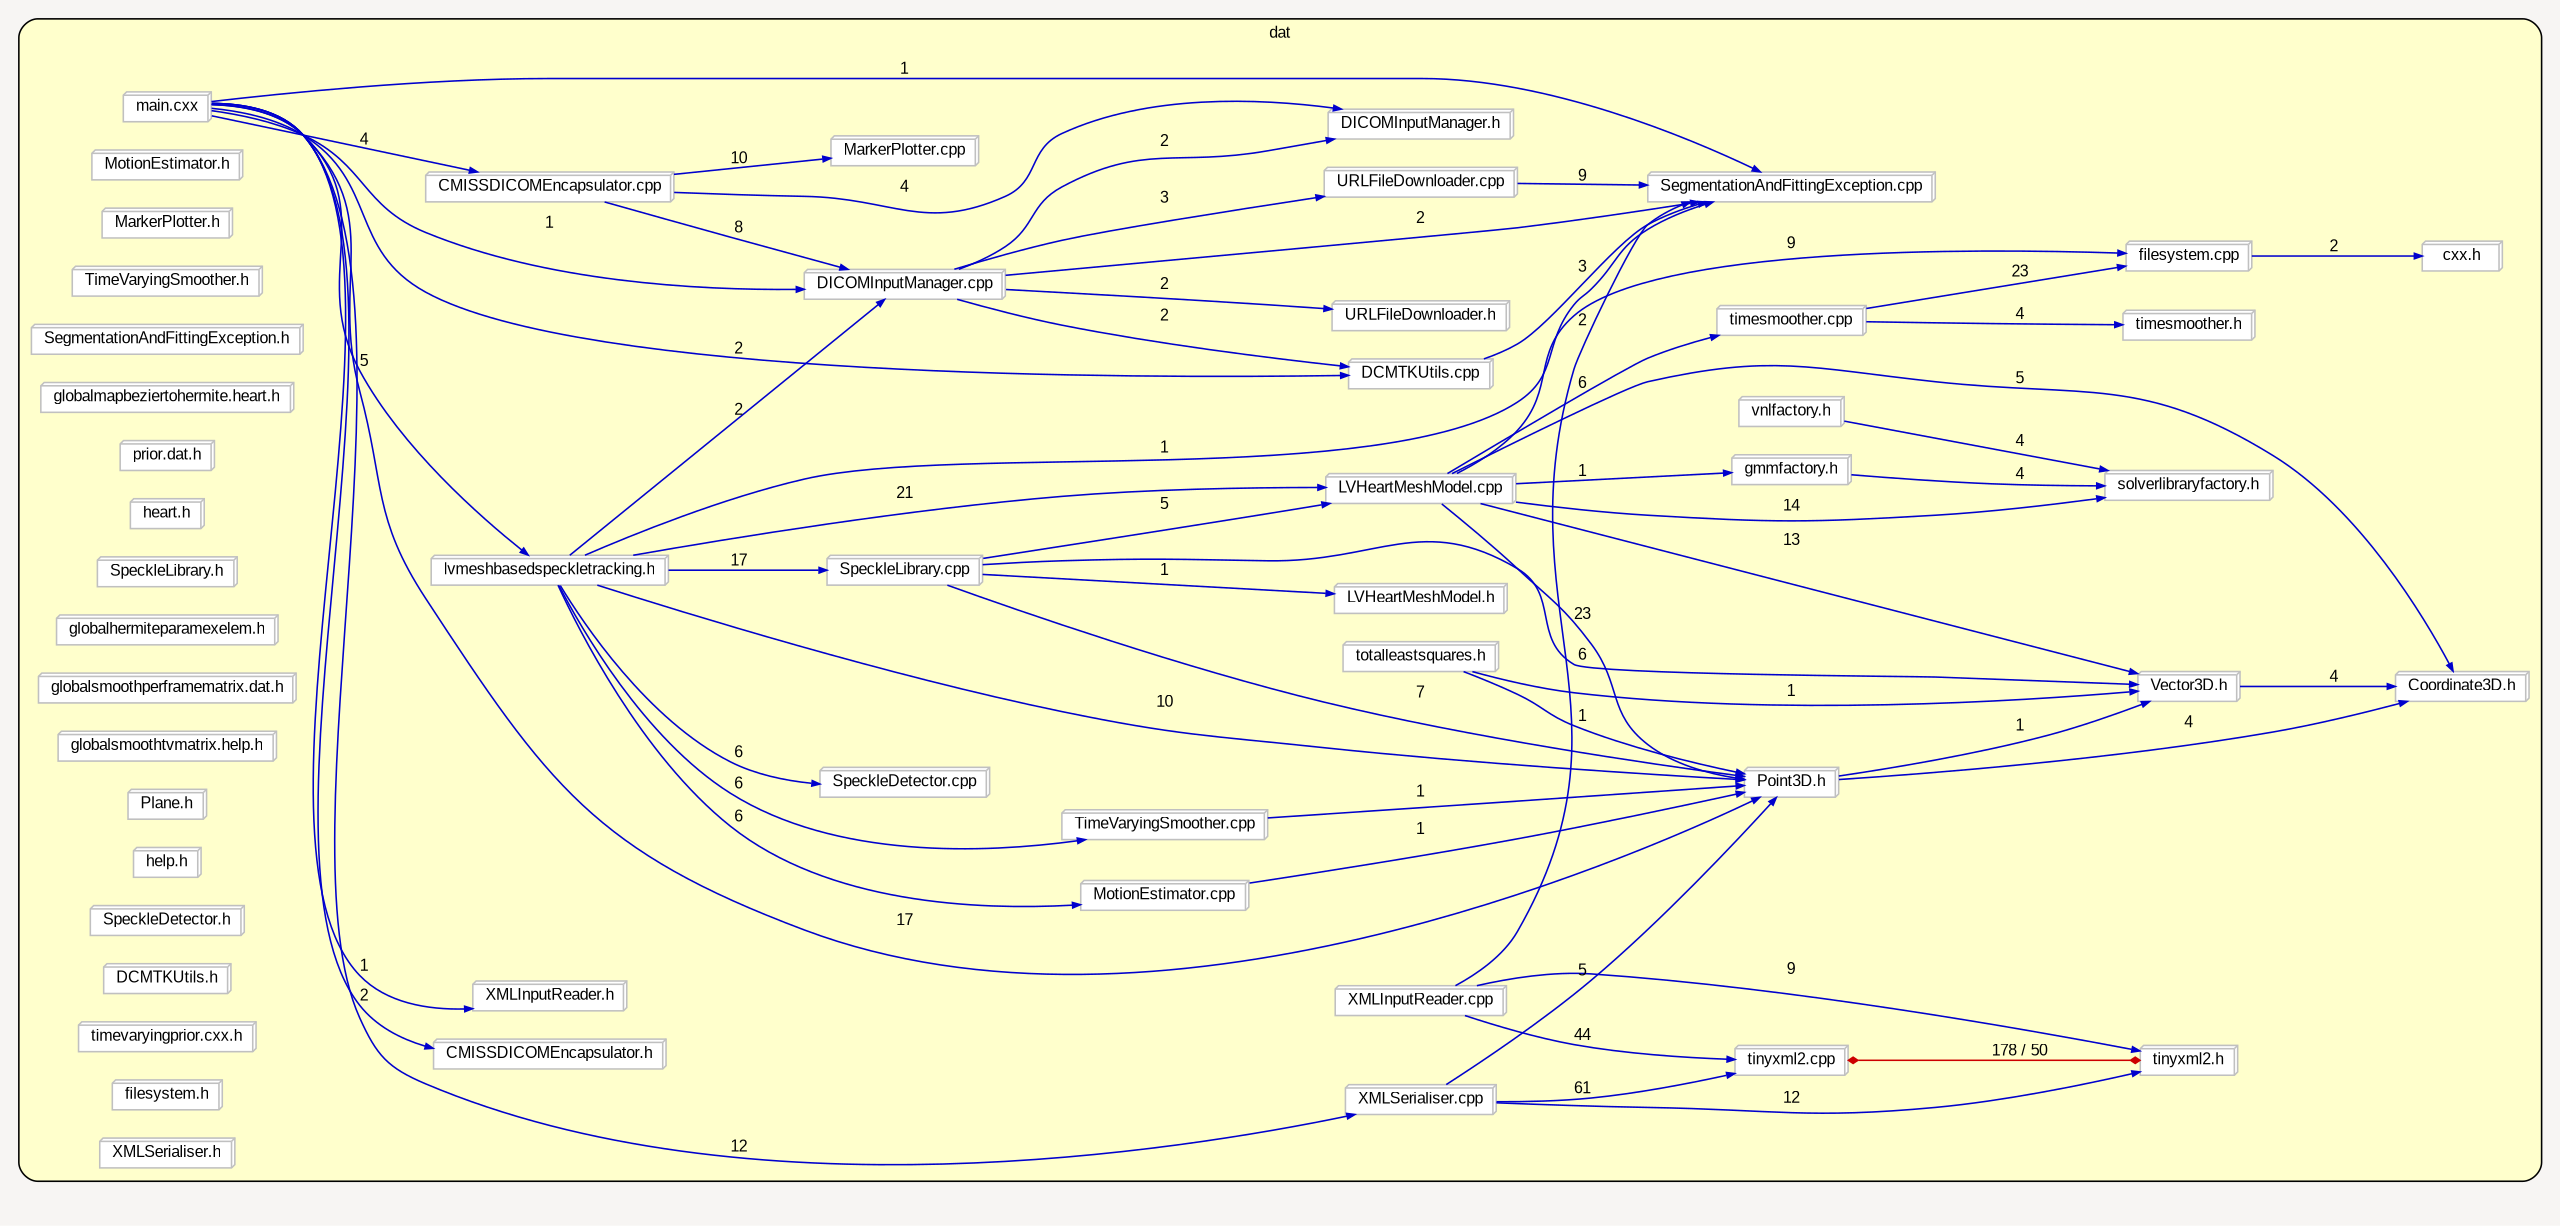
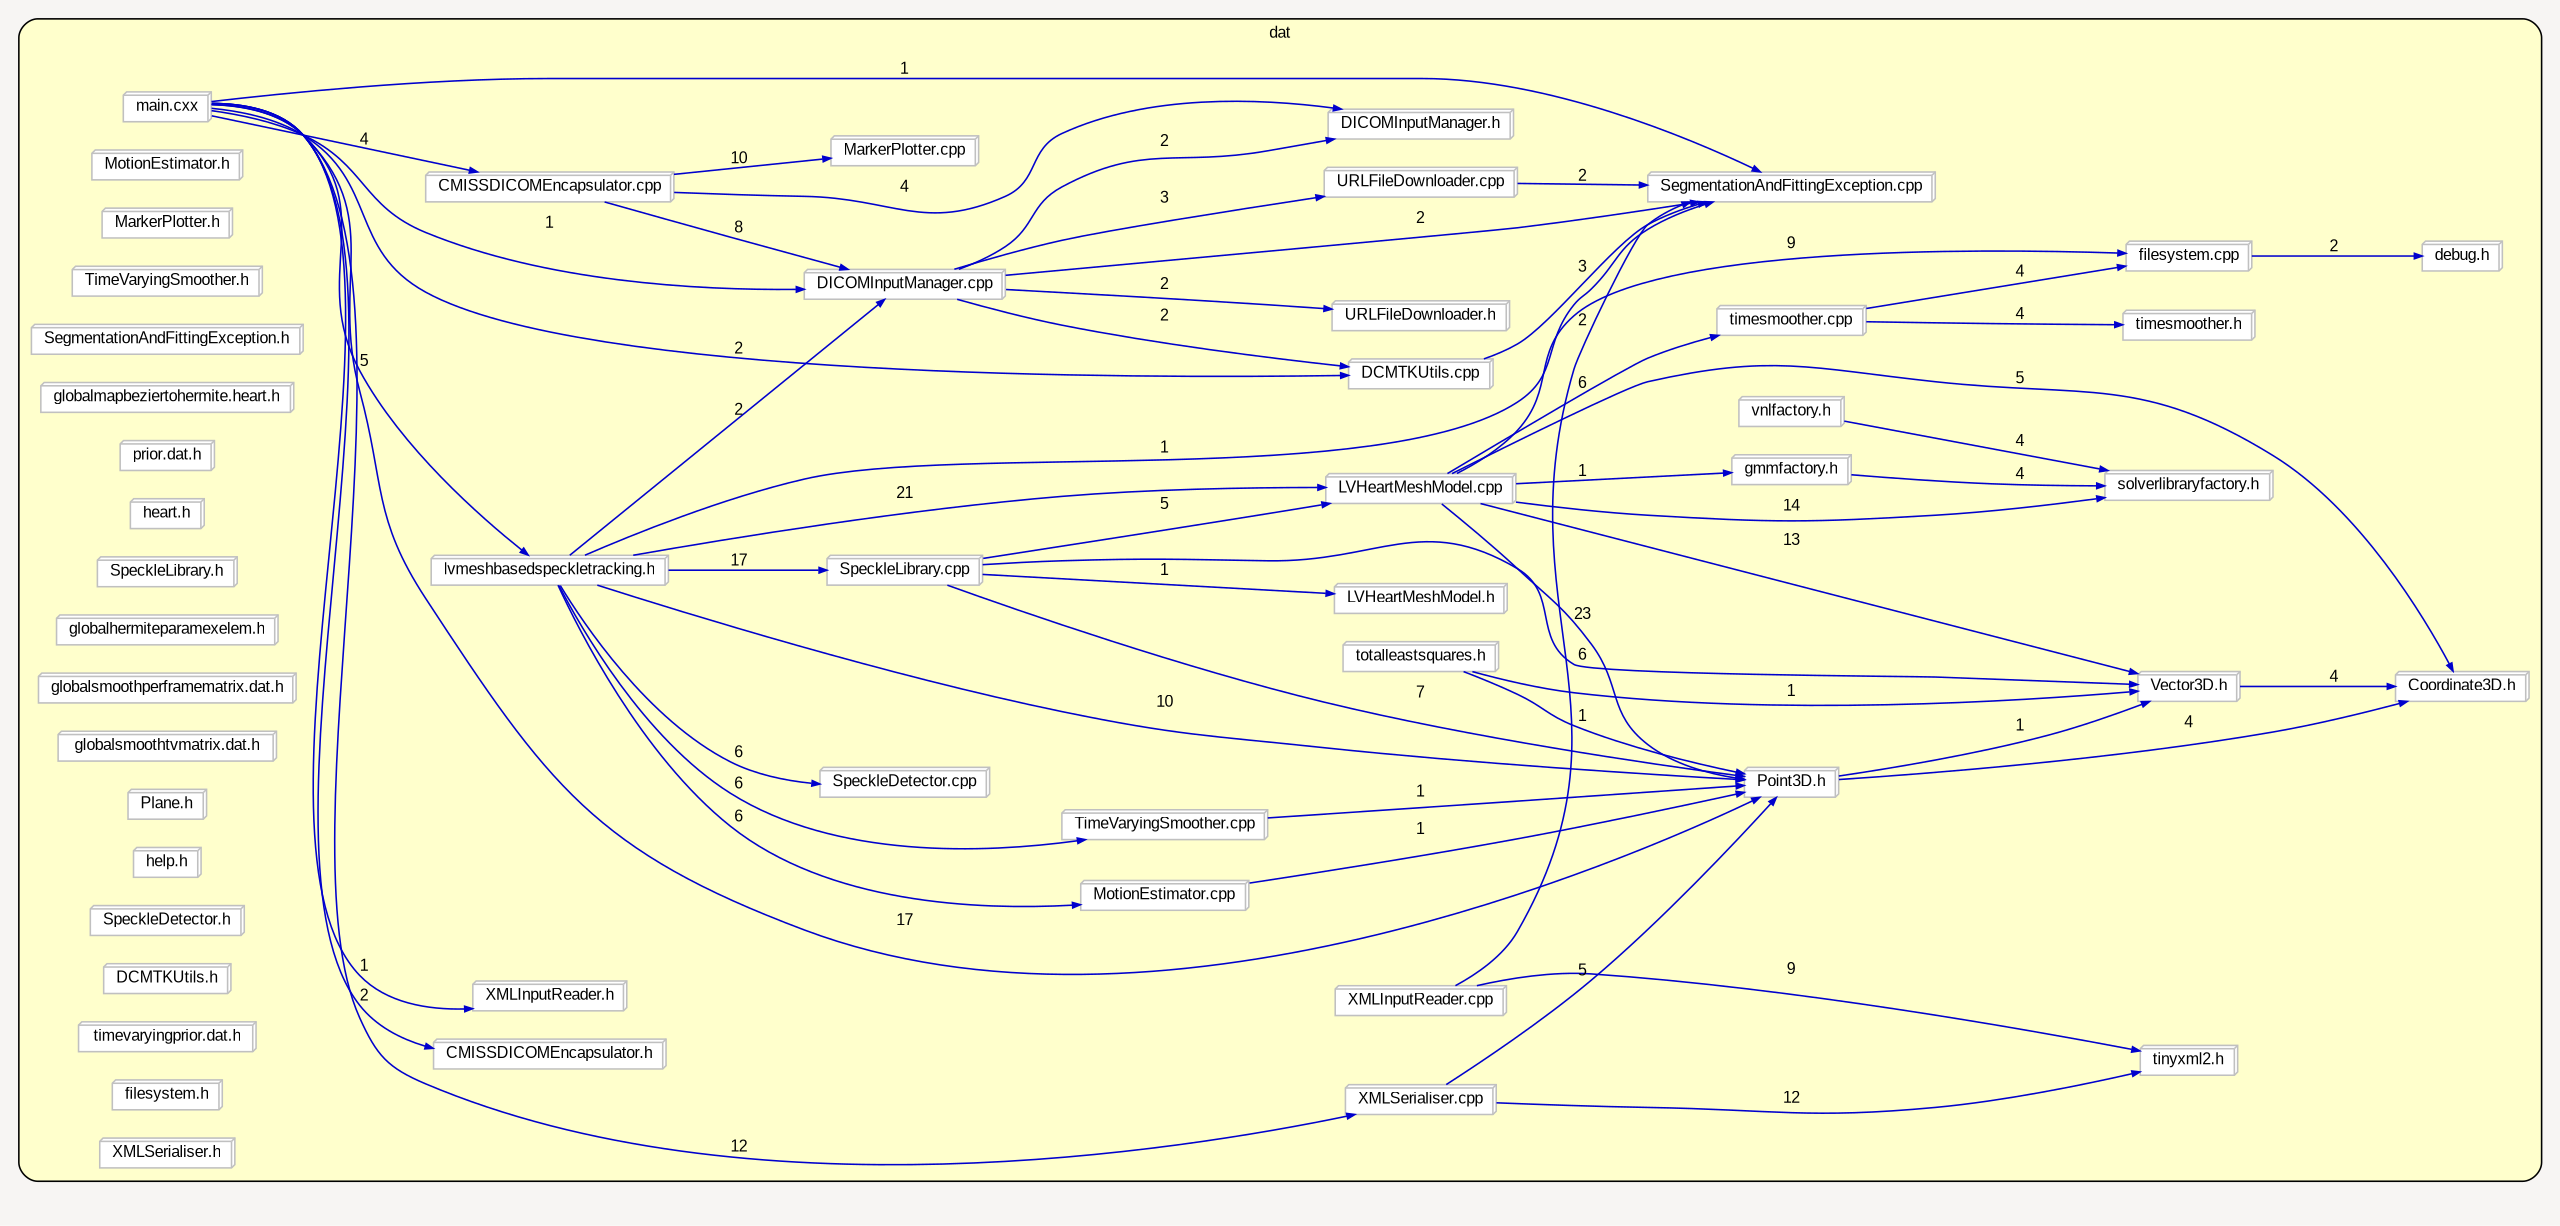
edge "URLFileDownloader.cpp" -> "SegmentationAndFittingException.cpp": label "9" -> "2"
node "cxx.h": label "cxx.h" -> "debug.h"
edge "timesmoother.cpp" -> "filesystem.cpp": label "23" -> "4"
node "globalsmoothtvmatrix.help.h": label "globalsmoothtvmatrix.help.h" -> "globalsmoothtvmatrix.dat.h"
node "timevaryingprior.cxx.h": label "timevaryingprior.cxx.h" -> "timevaryingprior.dat.h"
node "tinyxml2.cpp": removed
